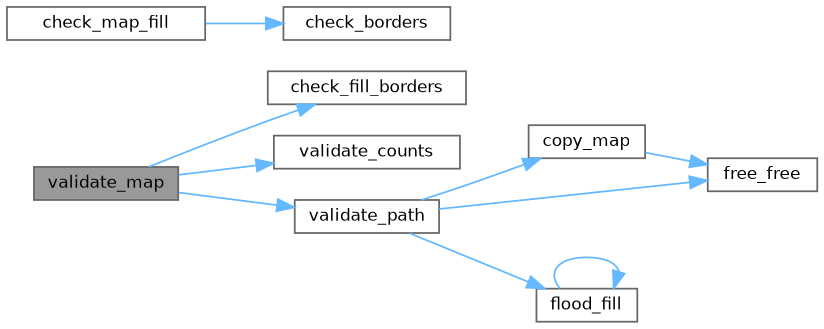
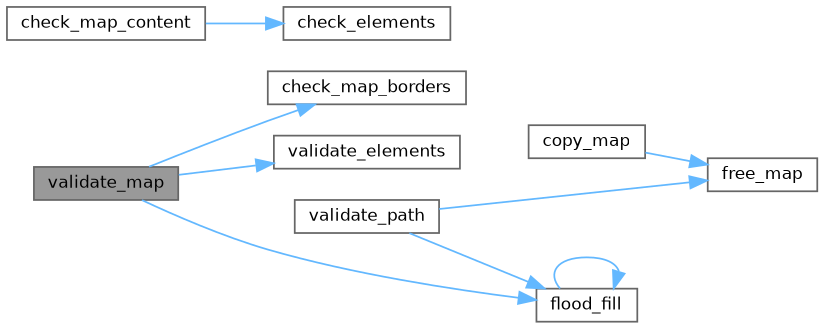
node "check_map_fill": label "check_map_fill" -> "check_map_content"
node "check_borders": label "check_borders" -> "check_elements"
node "check_fill_borders": label "check_fill_borders" -> "check_map_borders"
node "validate_counts": label "validate_counts" -> "validate_elements"
node "free_free": label "free_free" -> "free_map"
edge "validate_path" -> "copy_map": removed
edge "validate_map" -> "validate_path": now "validate_map" -> "flood_fill"
